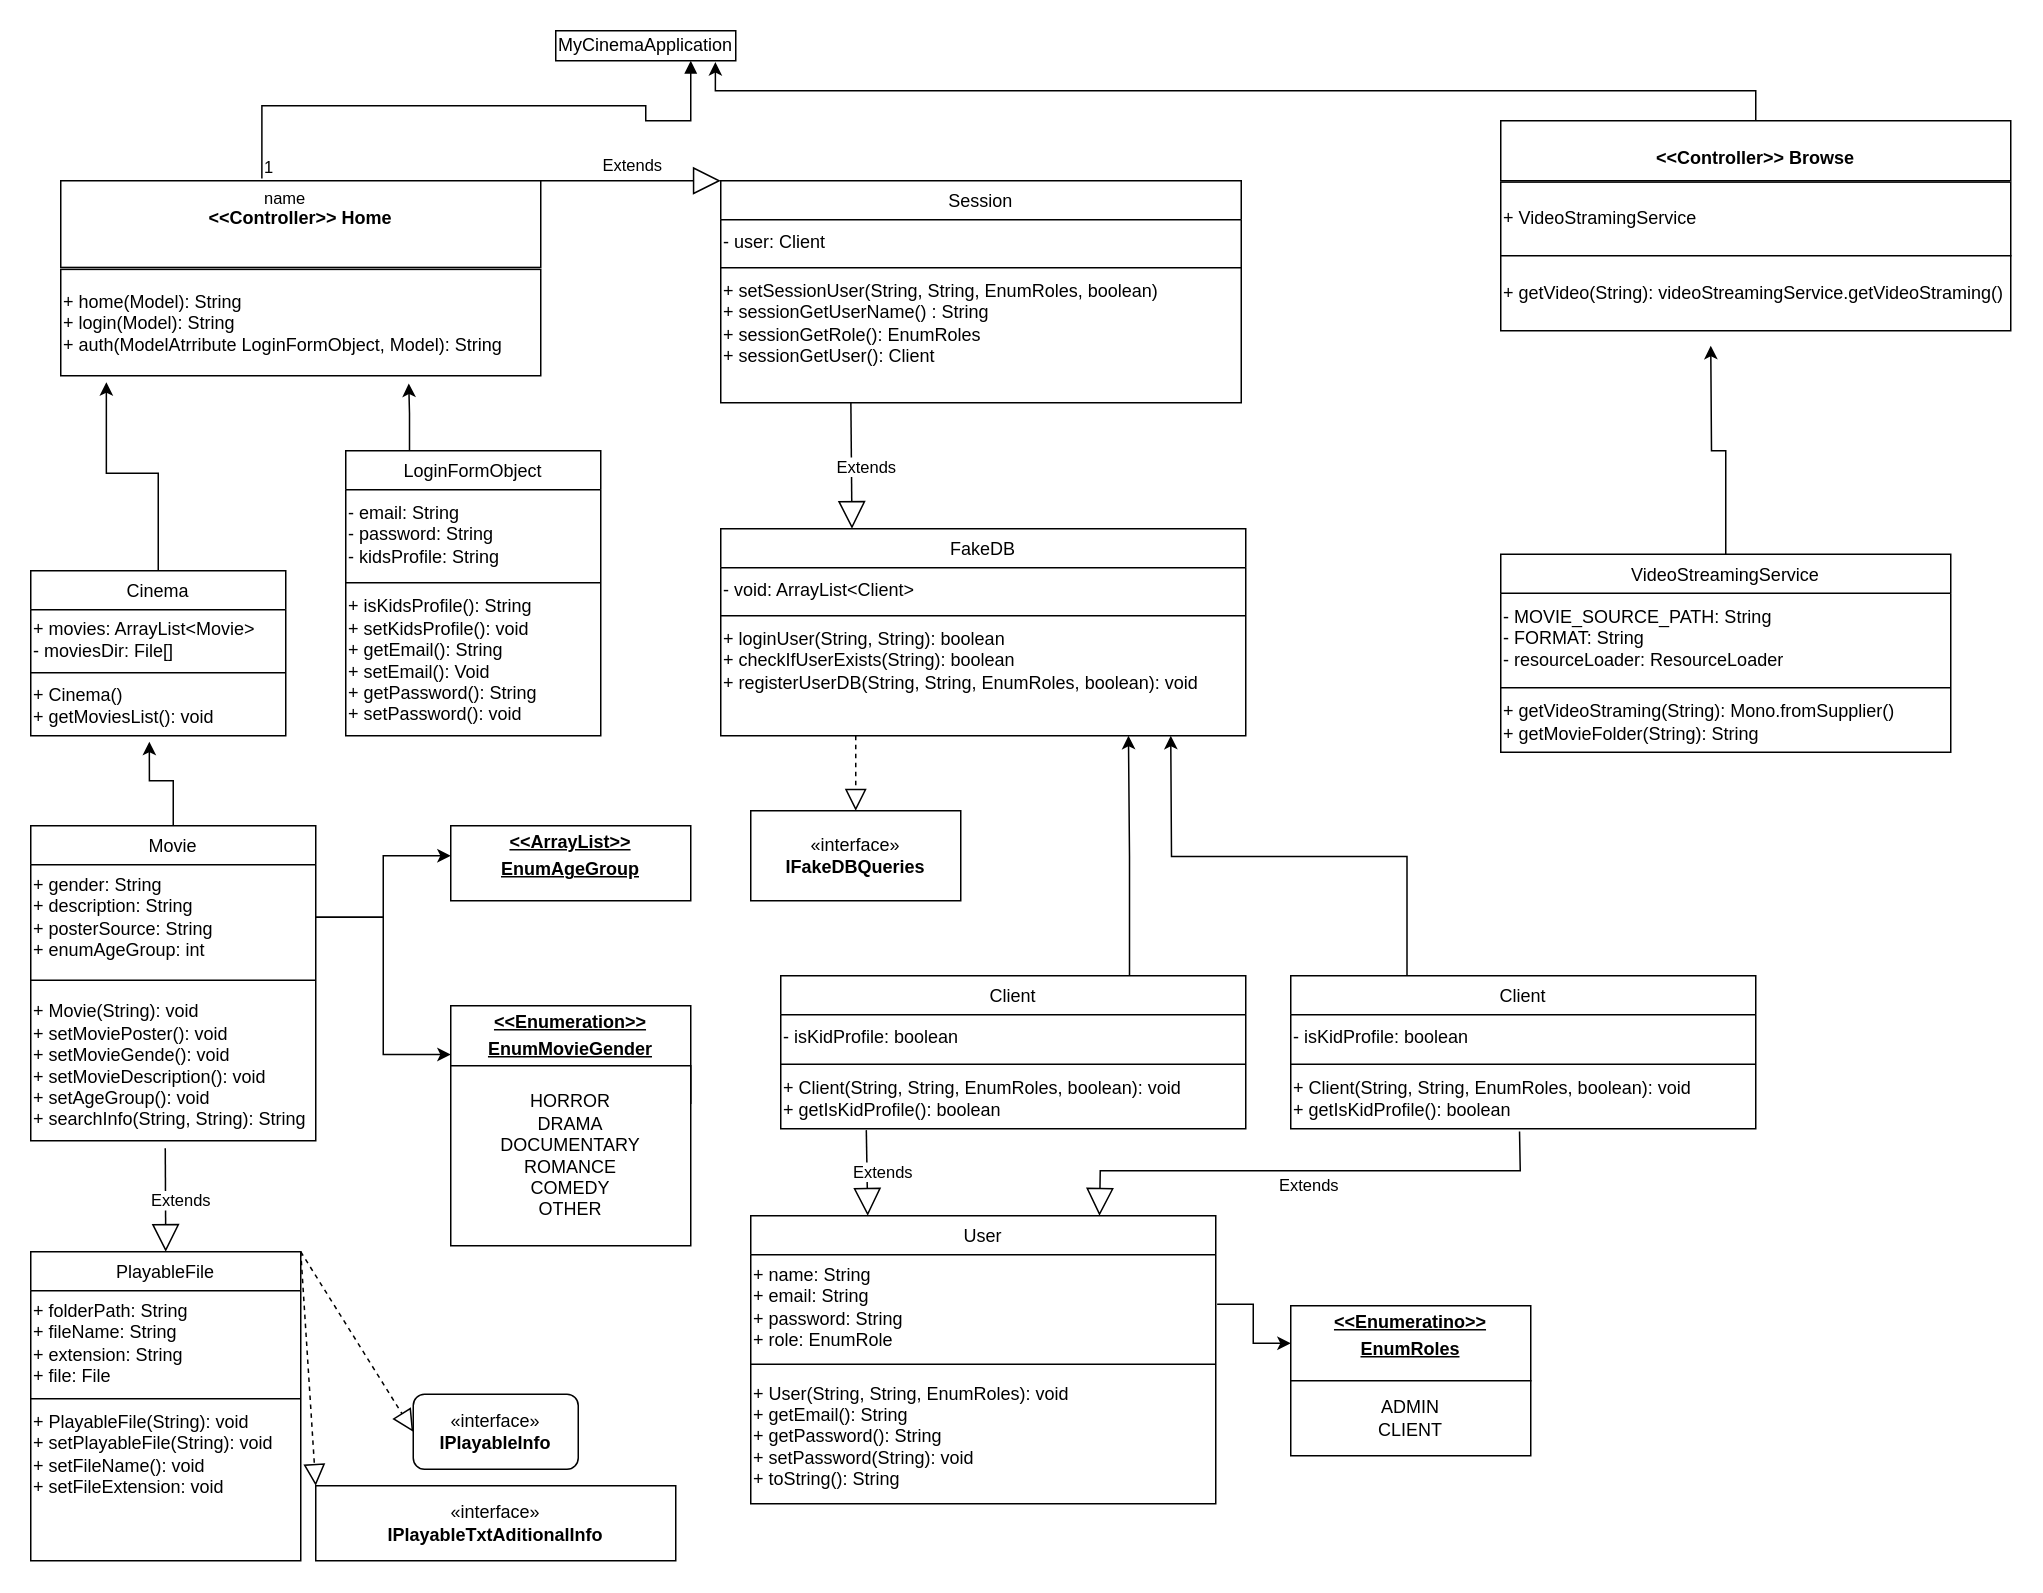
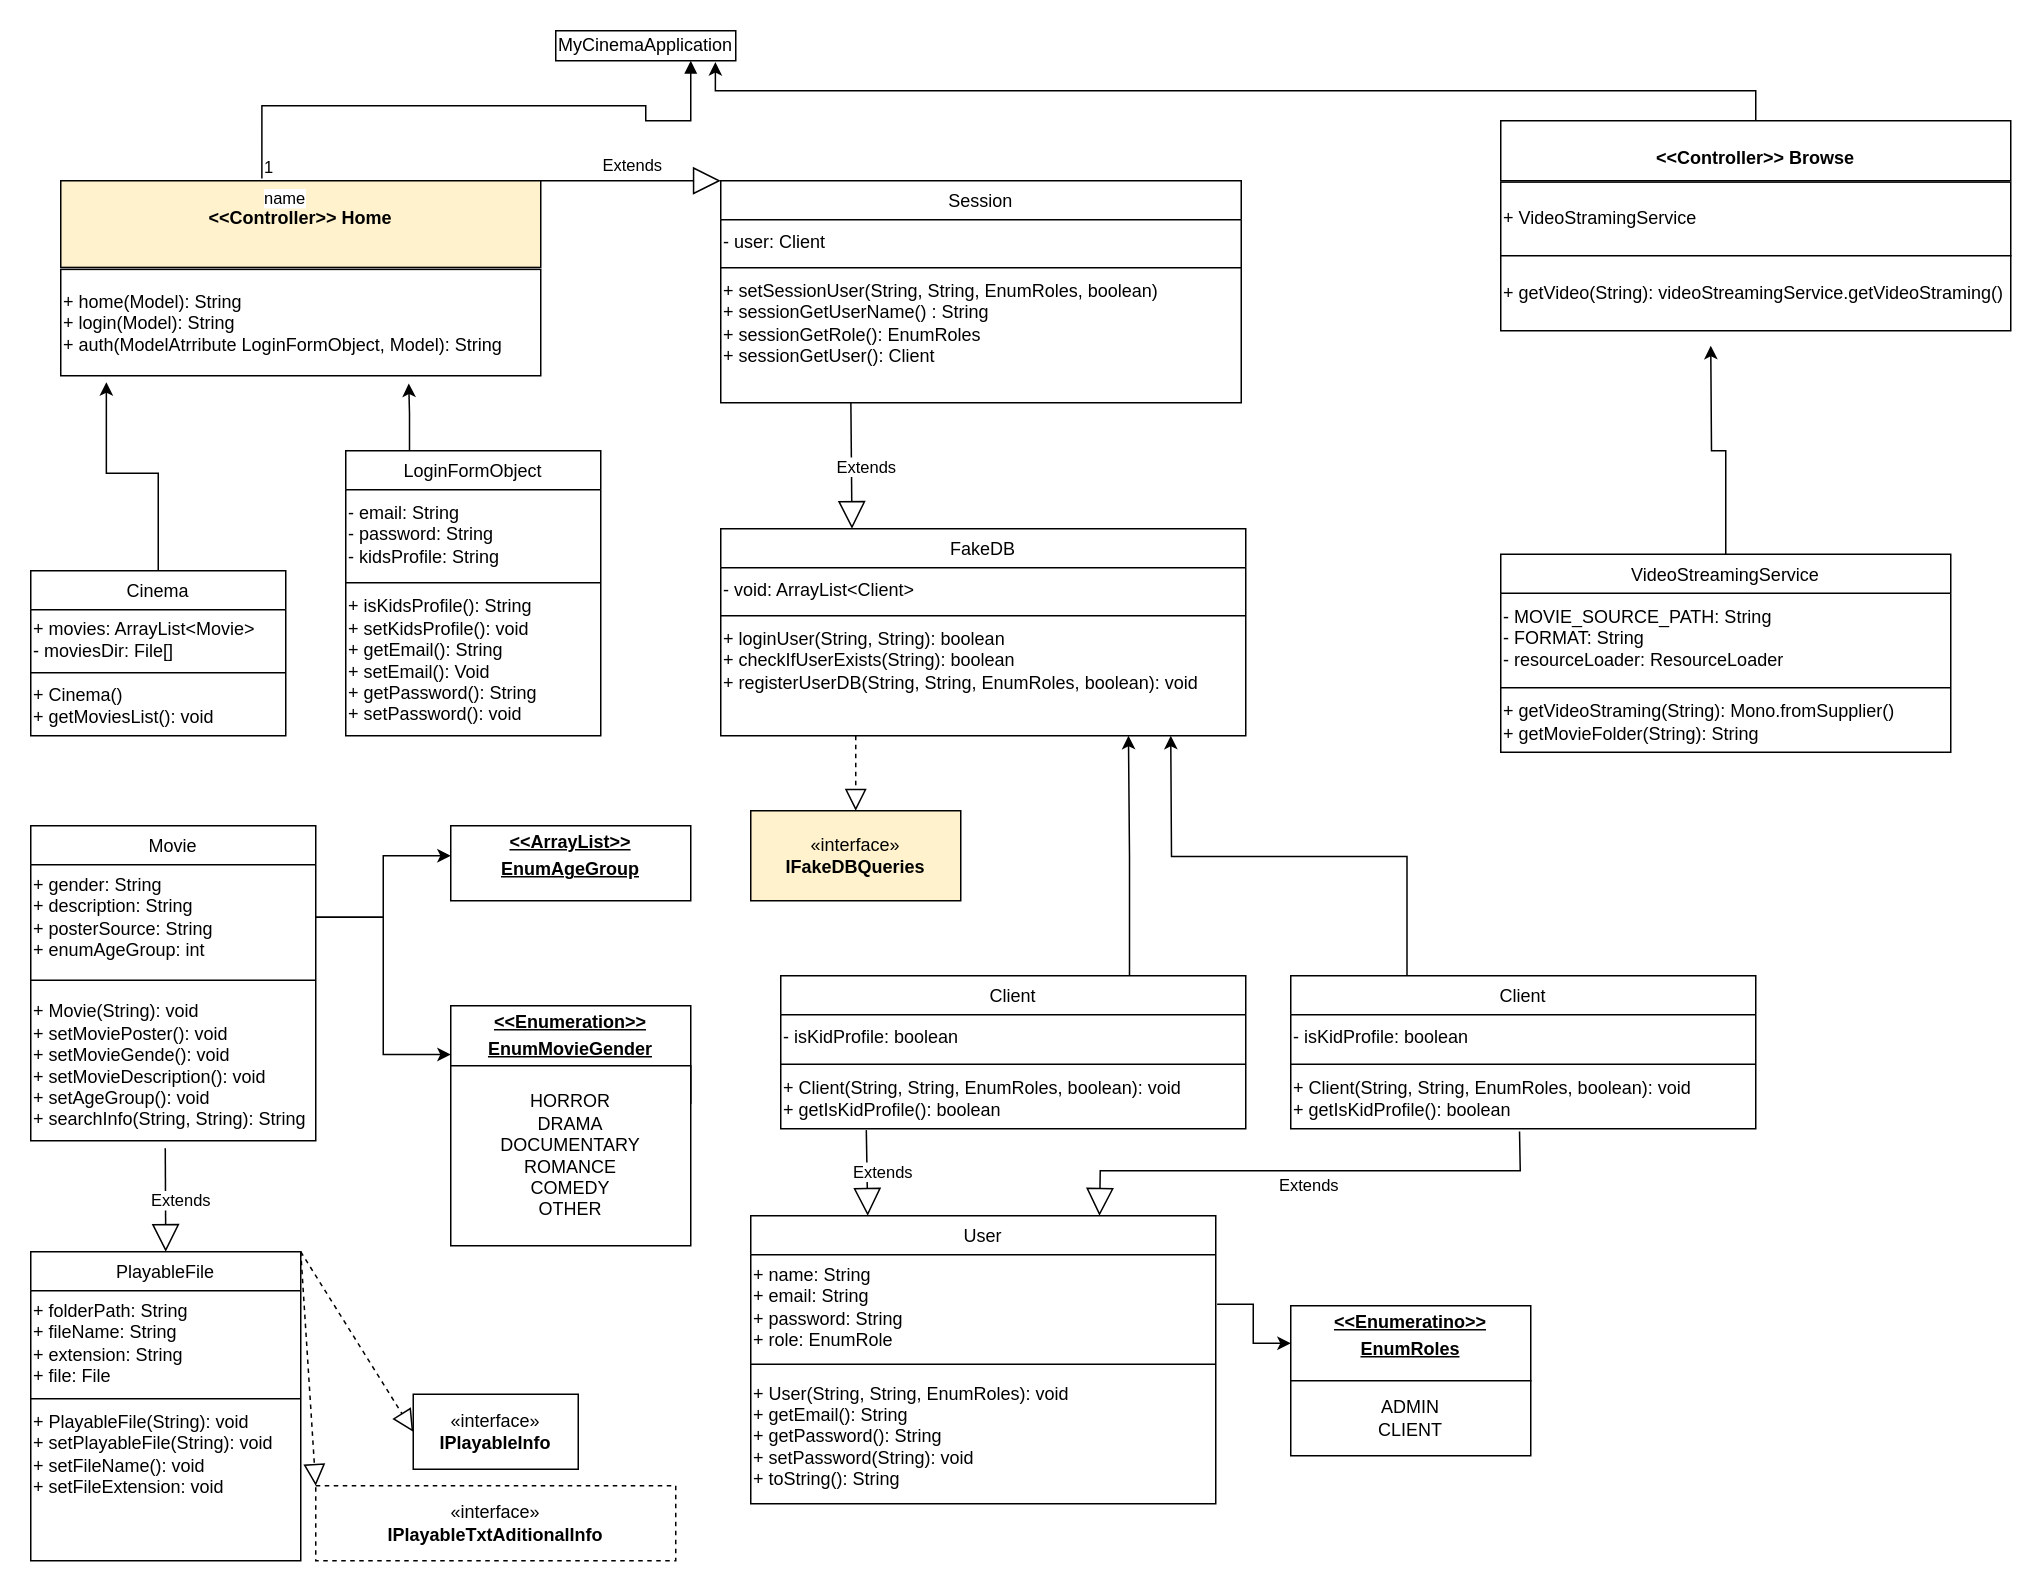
node "<<Controller>> Home": fillcolor #ffffff -> #fff2cc
edge "Movie" -> "+ Cinema() + getMoviesList(): void": removed
node "«interface» IFakeDBQueries": fillcolor #ffffff -> #fff2cc
node "«interface» IPlayableInfo": shape rounded rectangle -> rectangle
node "«interface» IPlayableTxtAditionalInfo": style solid -> dashed
